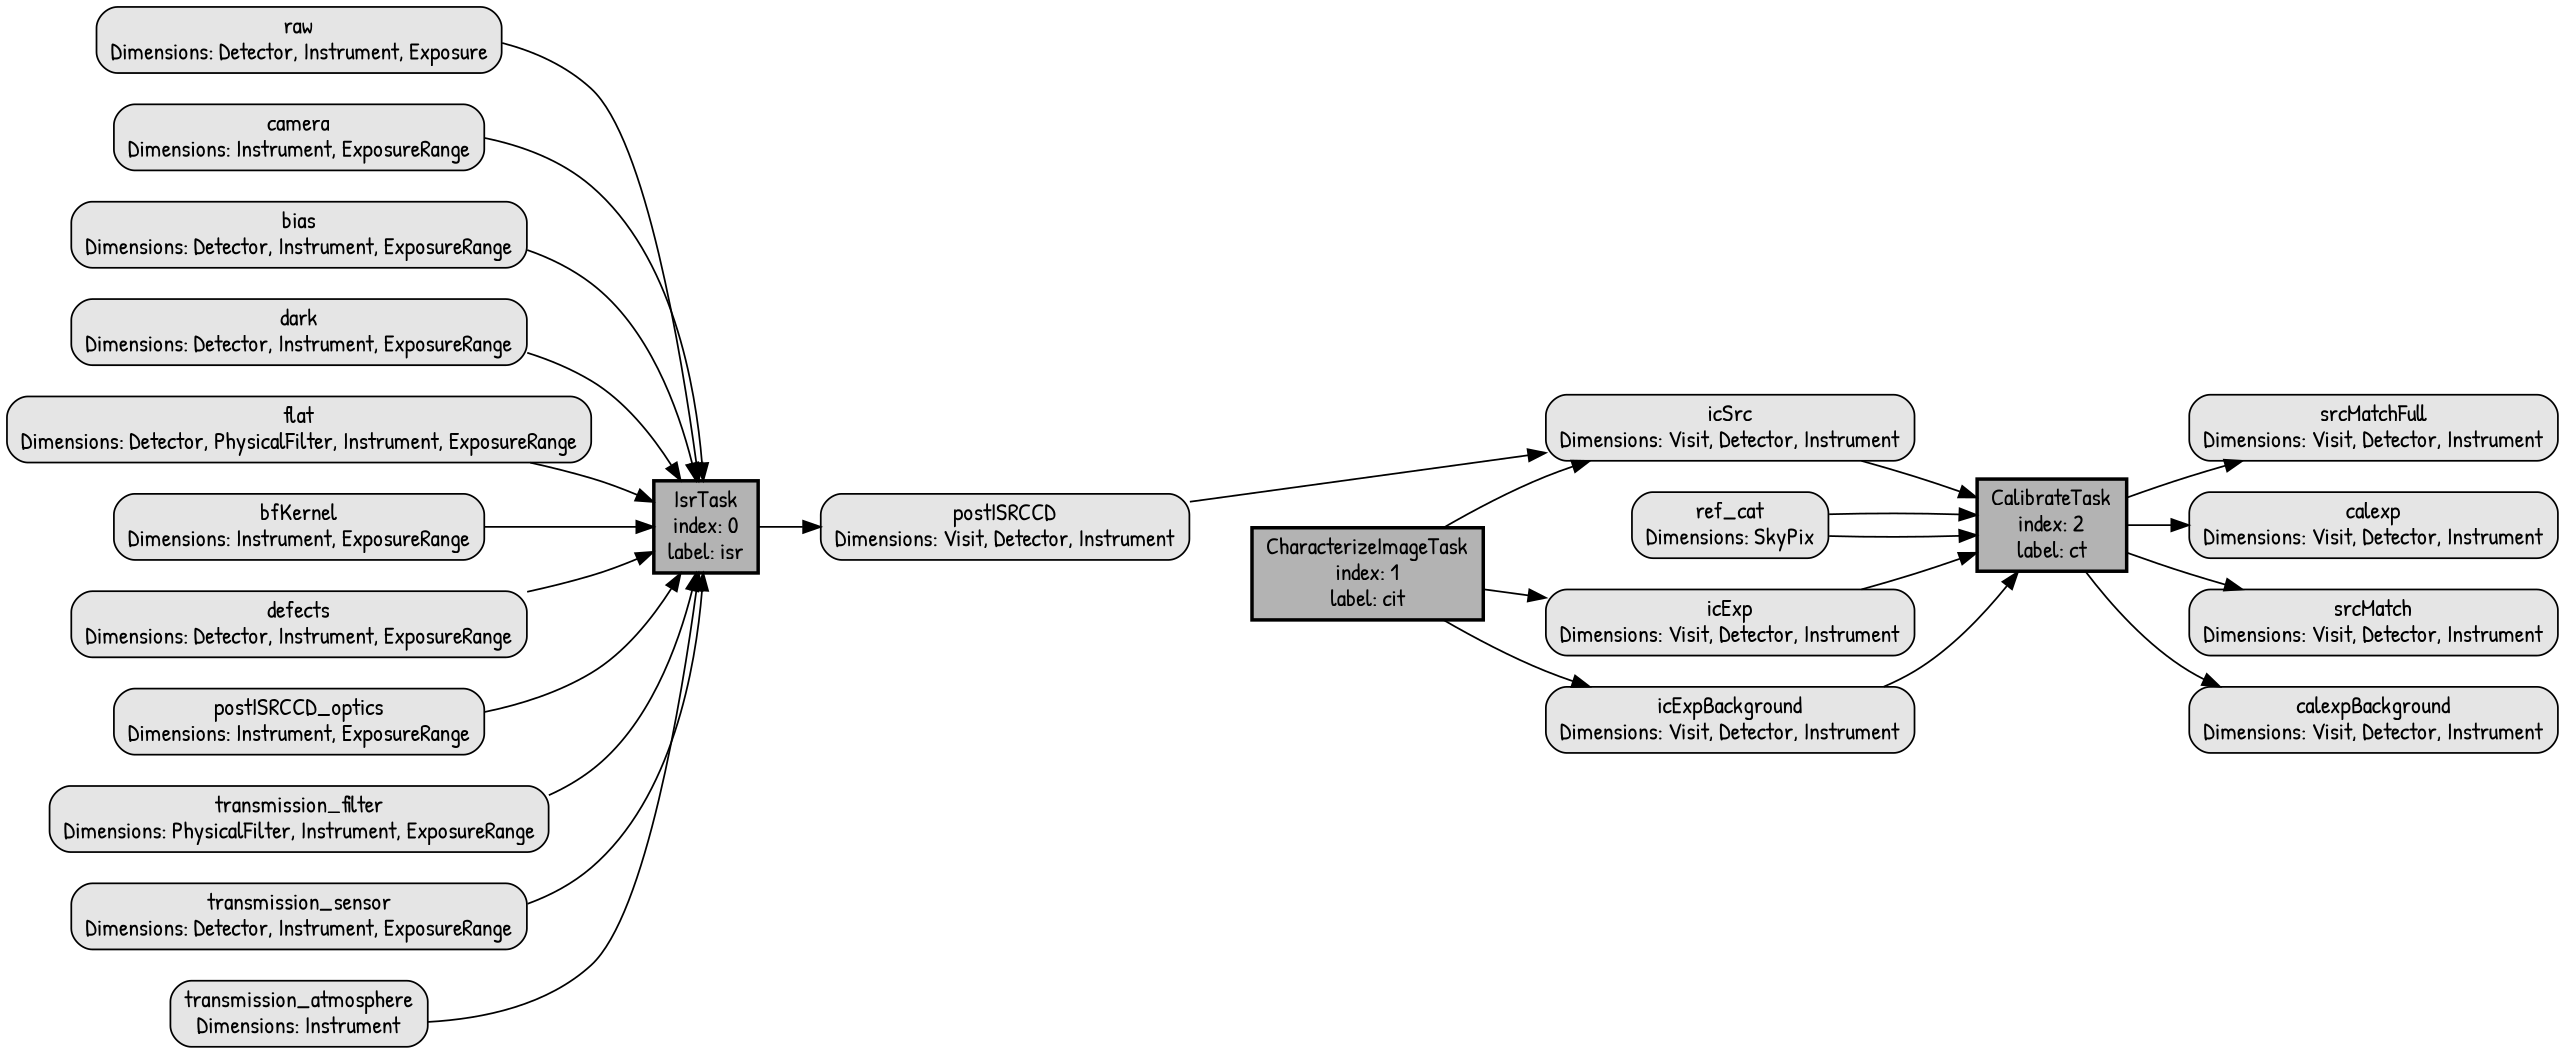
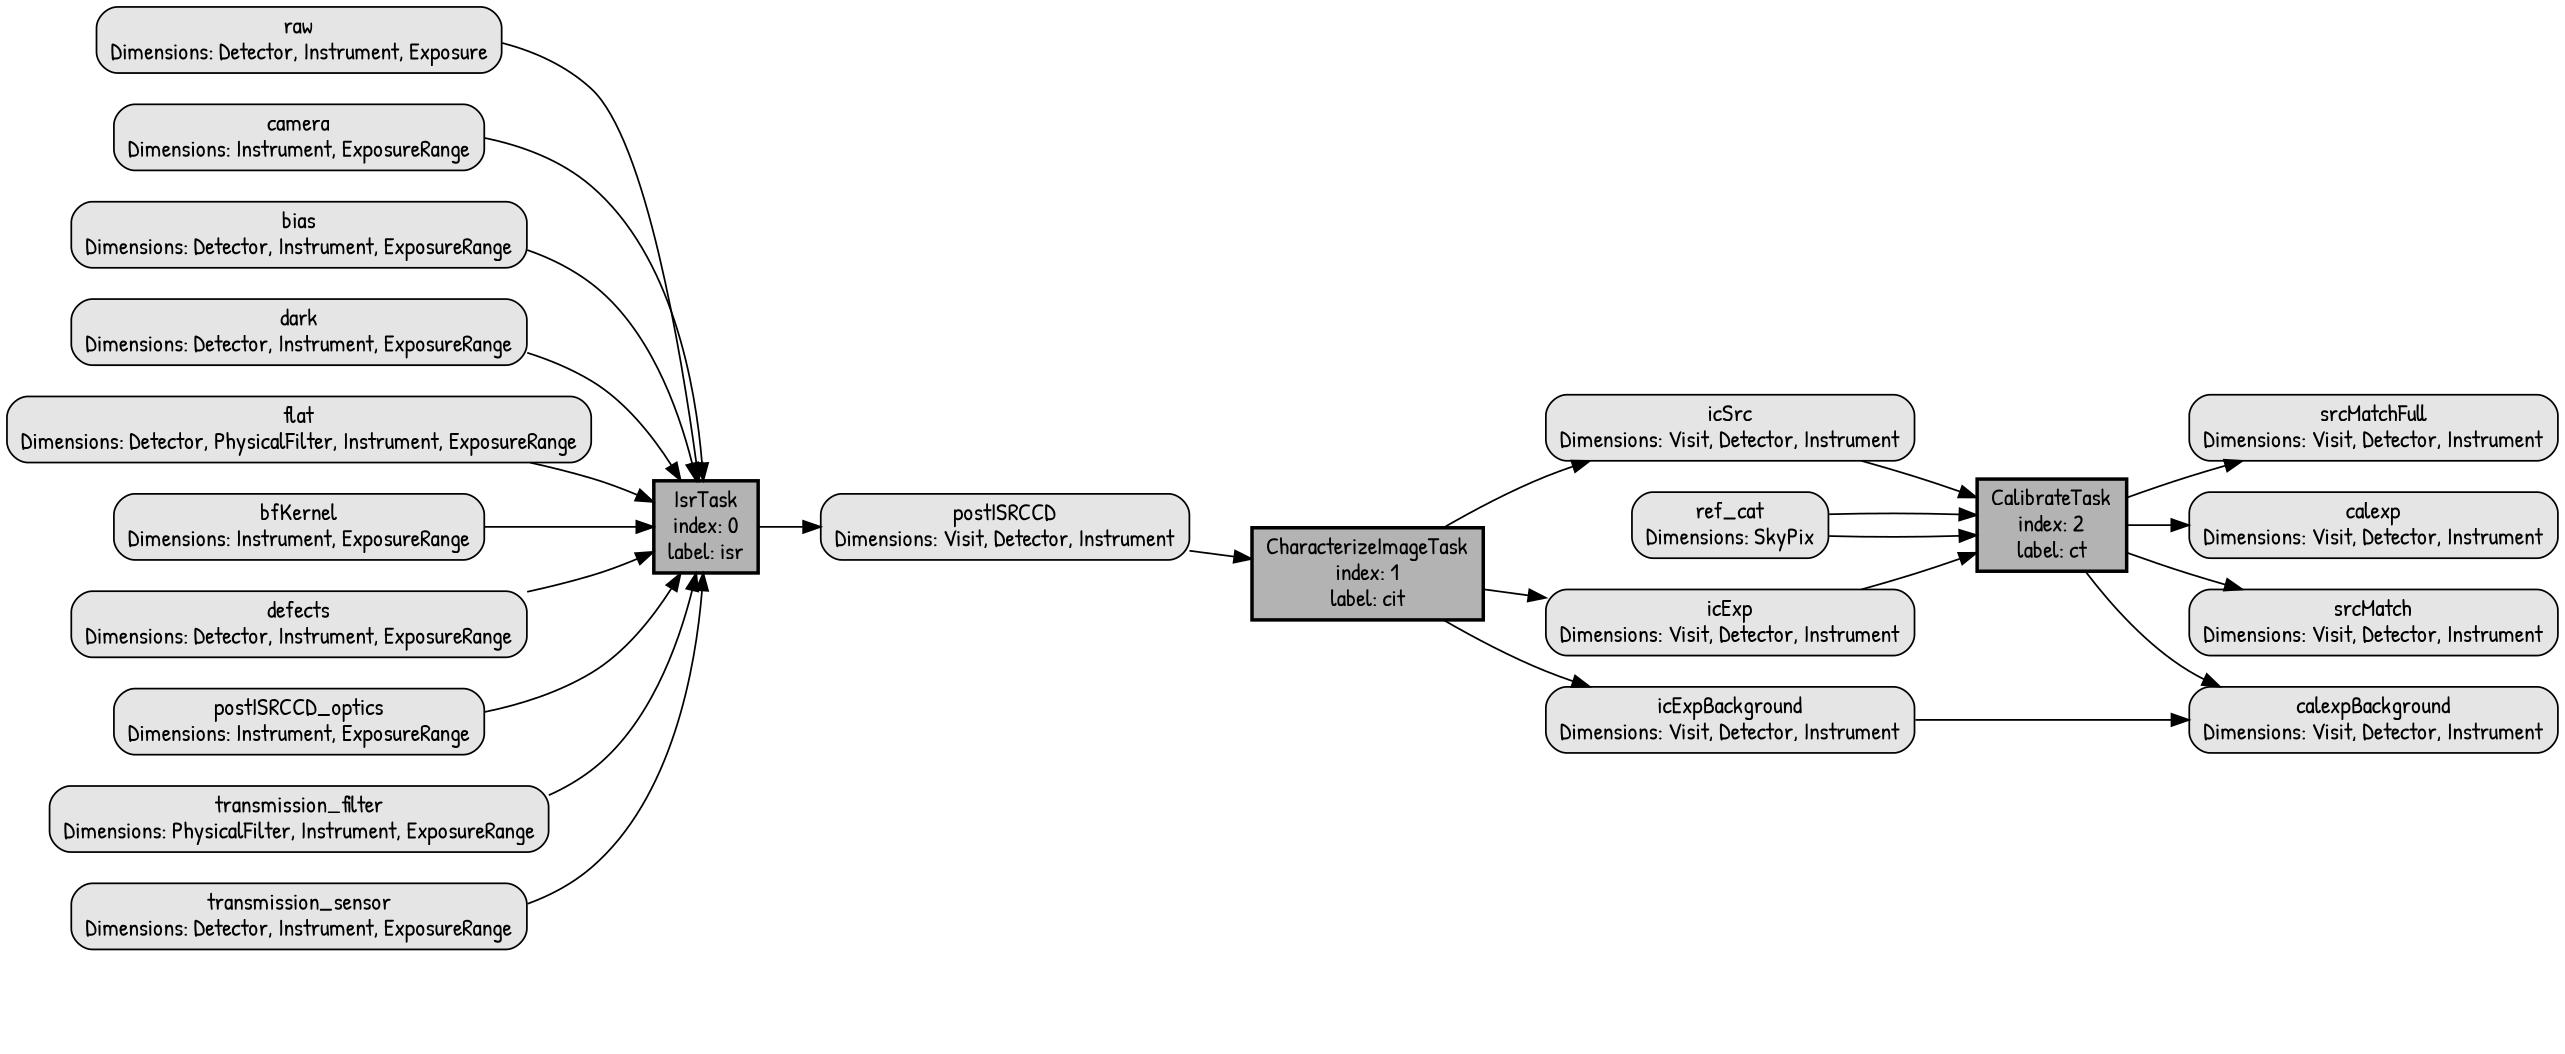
edge "postISRCCD Dimensions: Visit, Detector, Instrument" -> "icSrc Dimensions: Visit, Detector, Instrument": now "postISRCCD Dimensions: Visit, Detector, Instrument" -> "CharacterizeImageTask index: 1 label: cit"
edge "icExpBackground Dimensions: Visit, Detector, Instrument" -> "CalibrateTask index: 2 label: ct": now "icExpBackground Dimensions: Visit, Detector, Instrument" -> "calexpBackground Dimensions: Visit, Detector, Instrument"
node "transmission_atmosphere Dimensions: Instrument": removed
